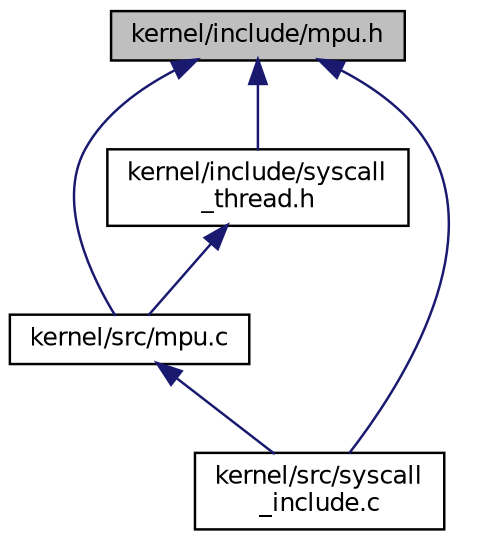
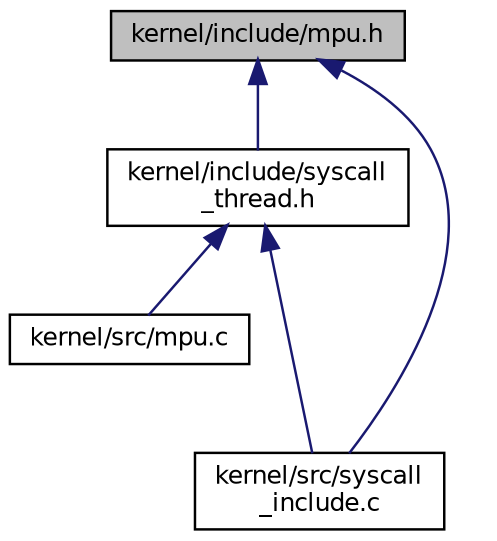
edge "kernel/src/mpu.c" -> "kernel/include/mpu.h": removed
edge "kernel/src/syscall _include.c" -> "kernel/src/mpu.c": now "kernel/src/syscall _include.c" -> "kernel/include/syscall _thread.h"
